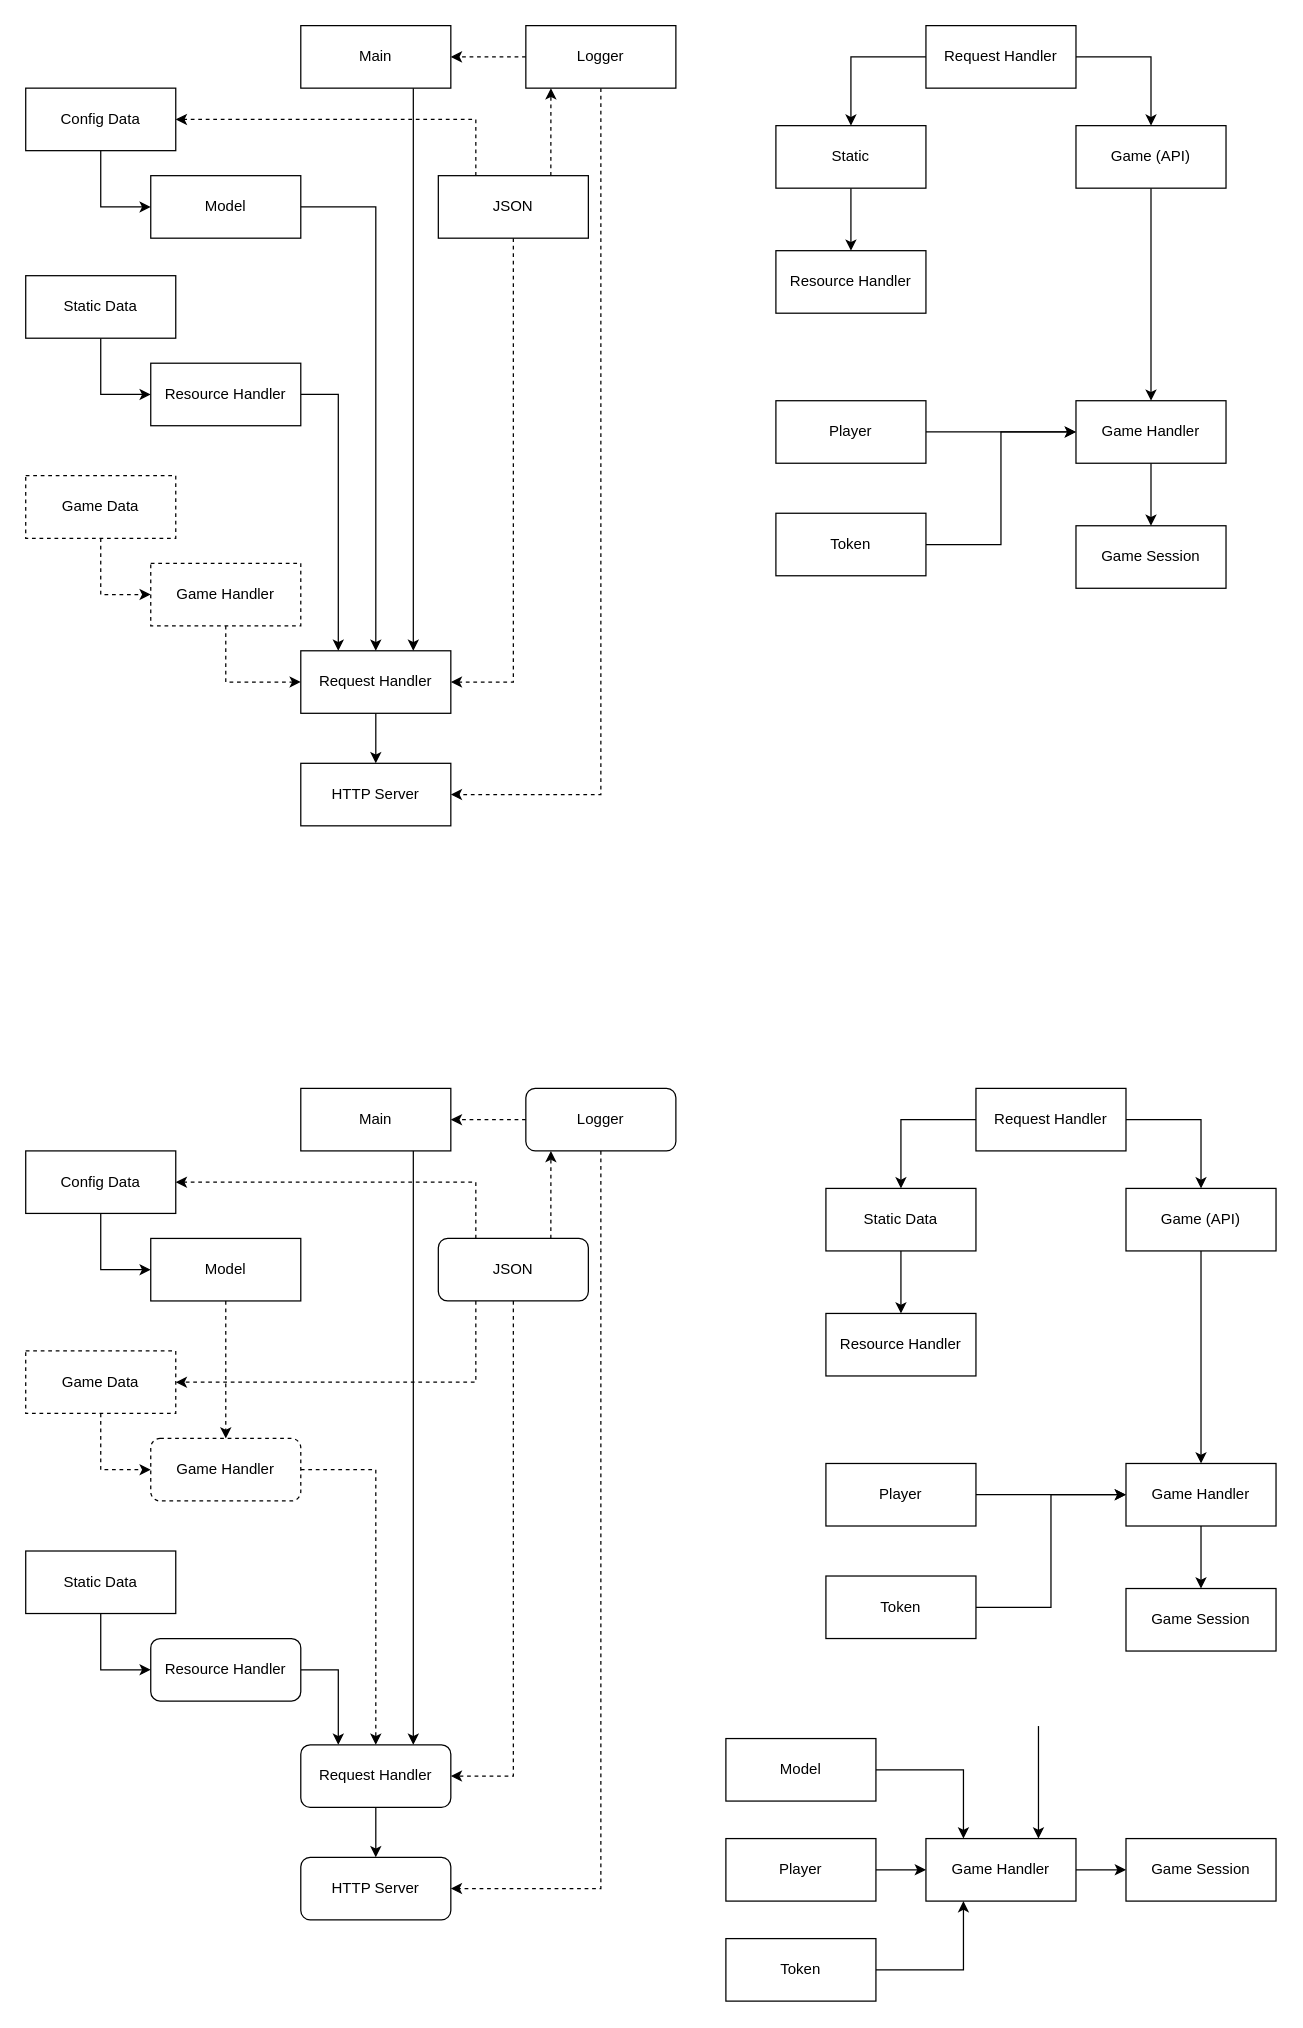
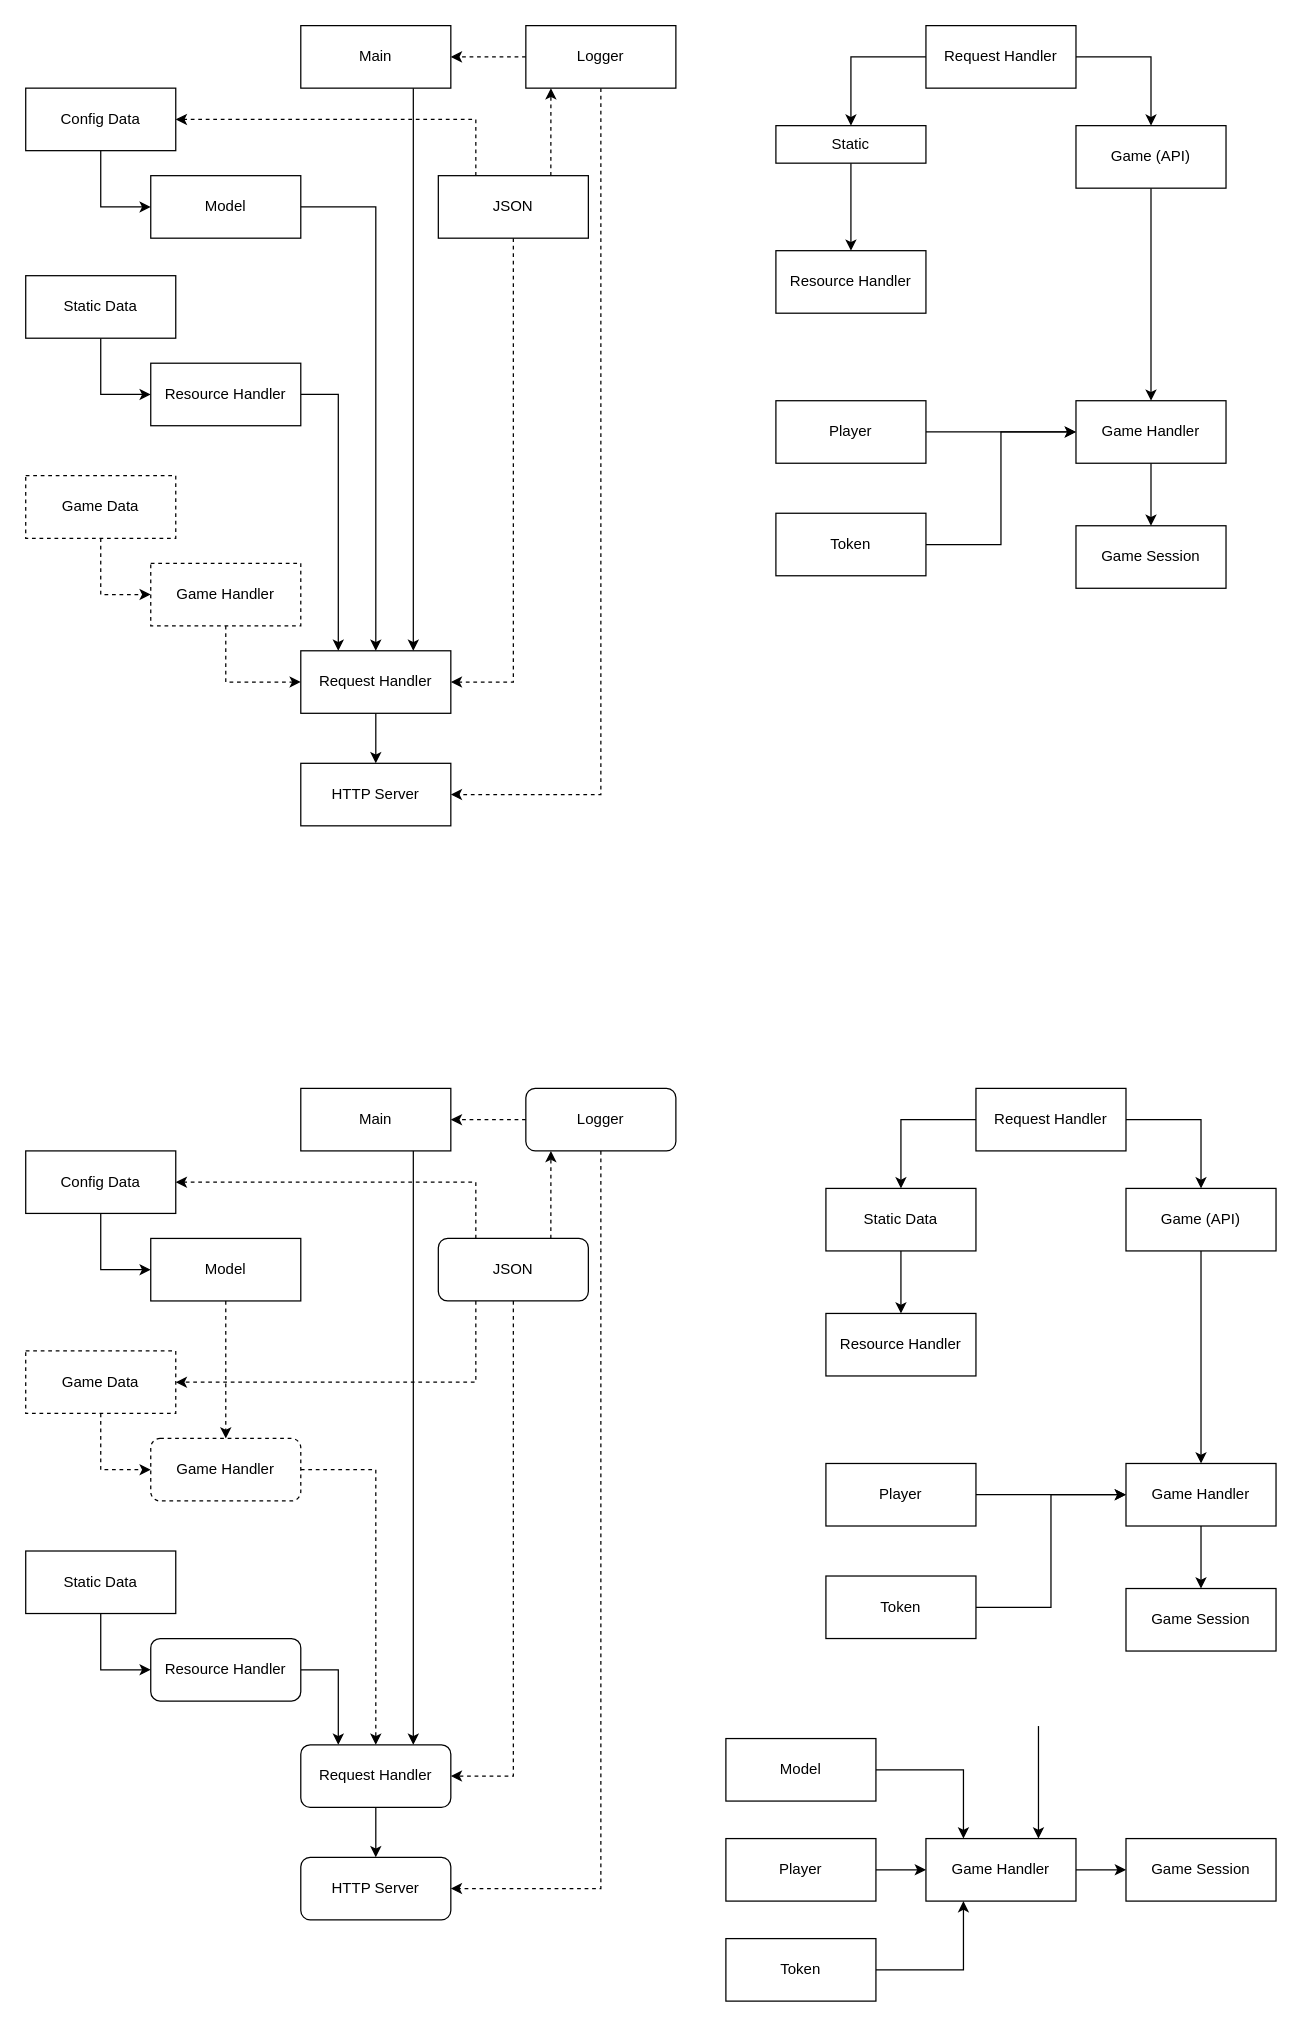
node "Static": size 150x63 -> 150x38
